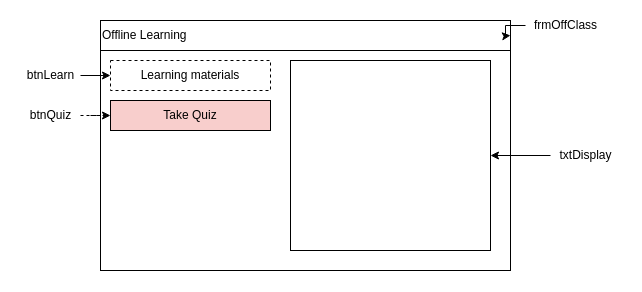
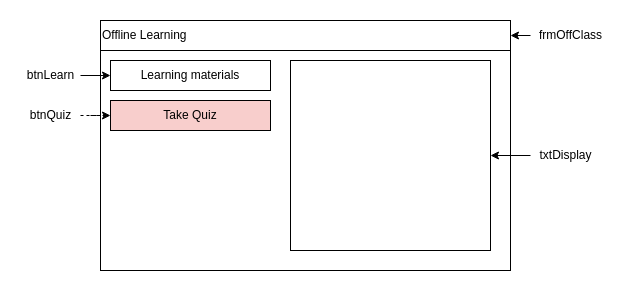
node "frmOffClass": moved (566, 26) -> (571, 36)
node "Learning materials": style dashed -> solid
node "txtDisplay": moved (586, 156) -> (566, 156)
